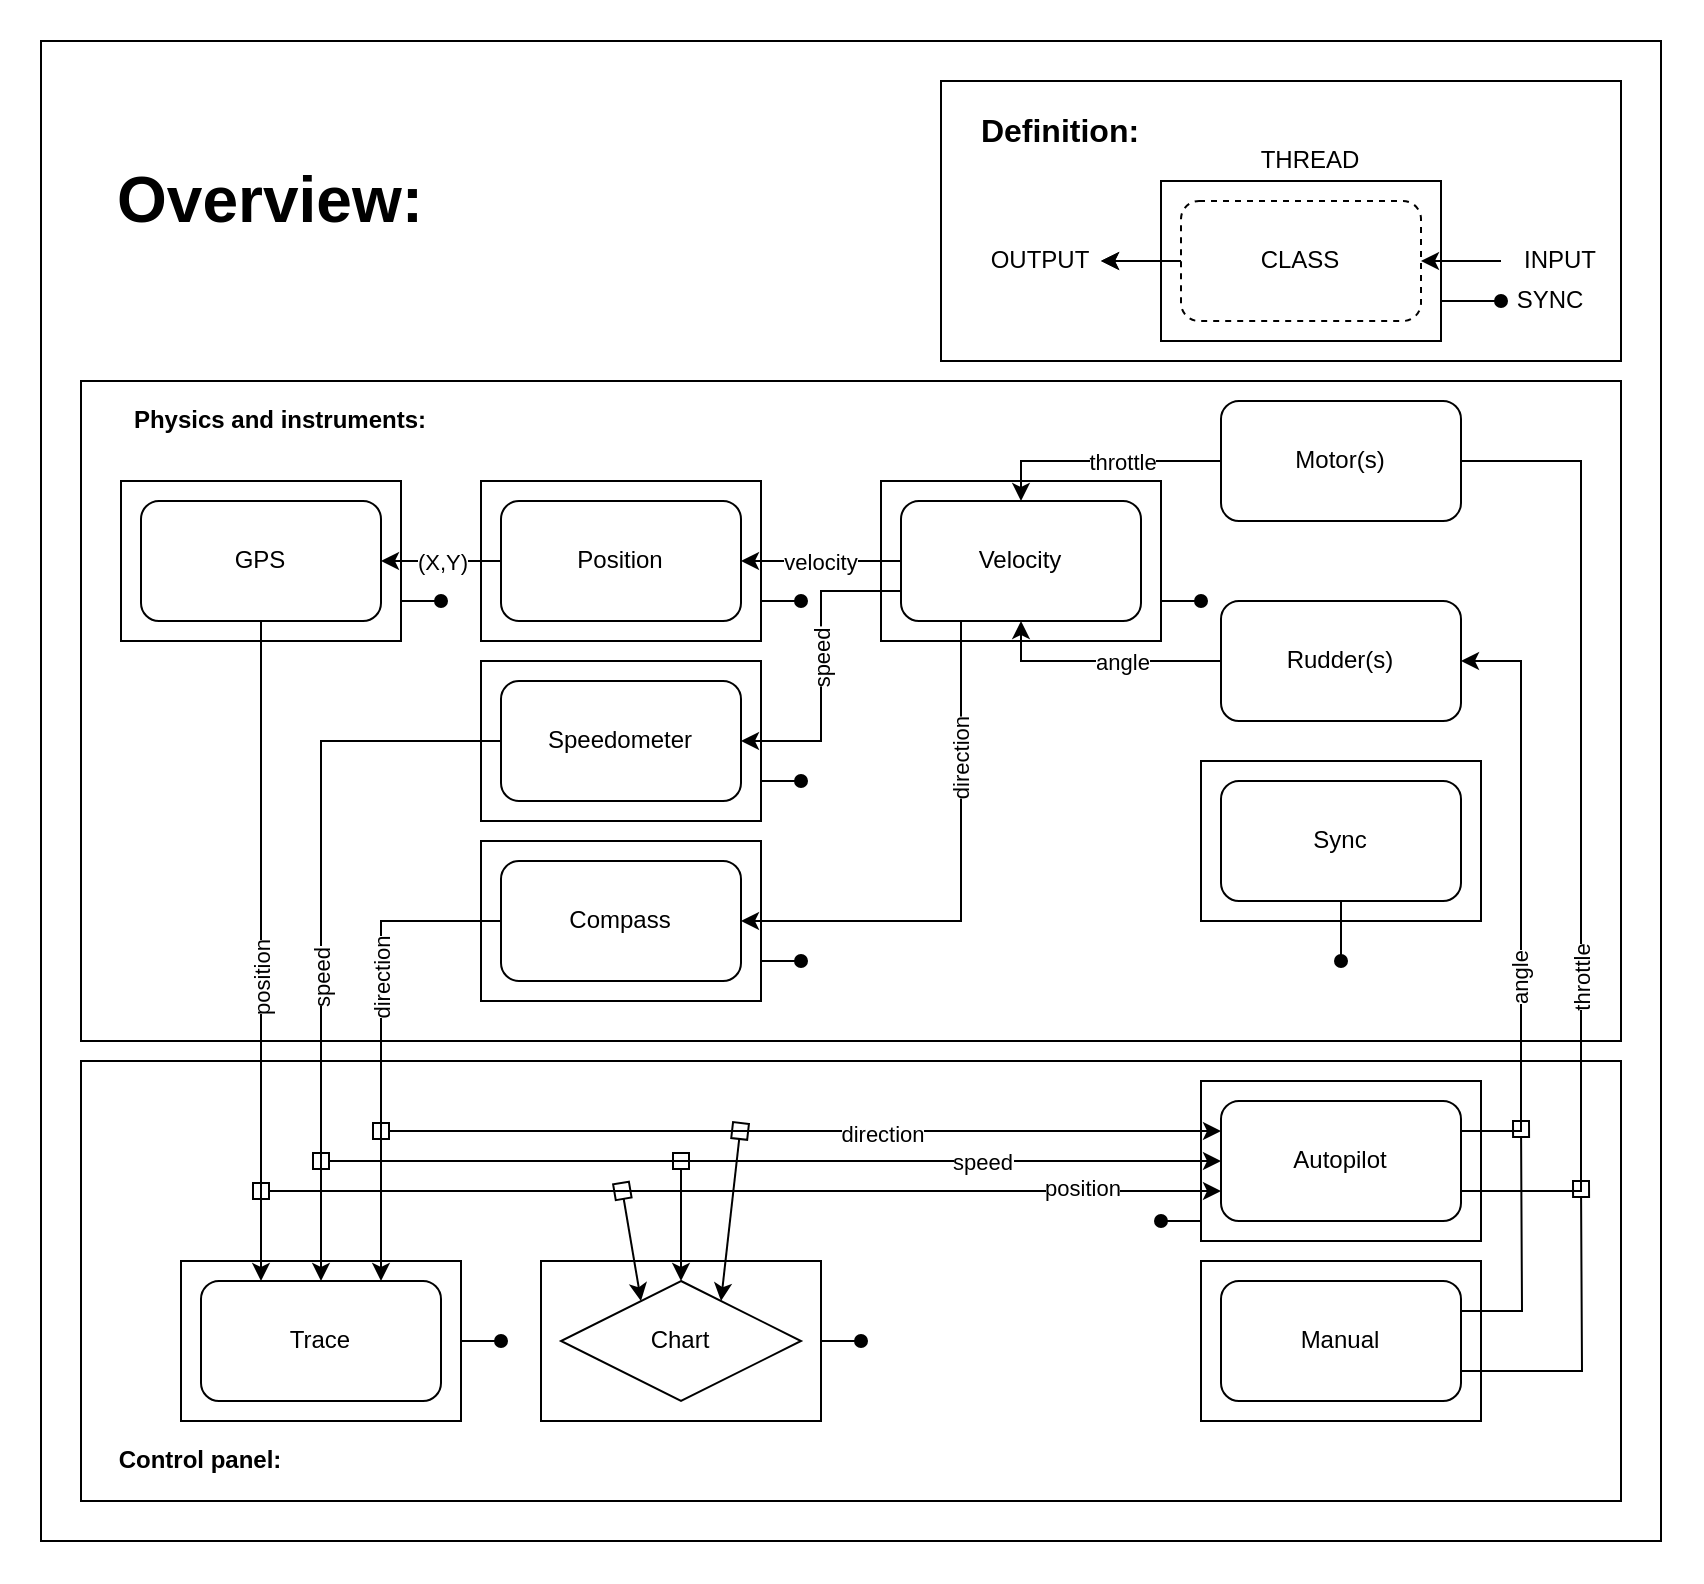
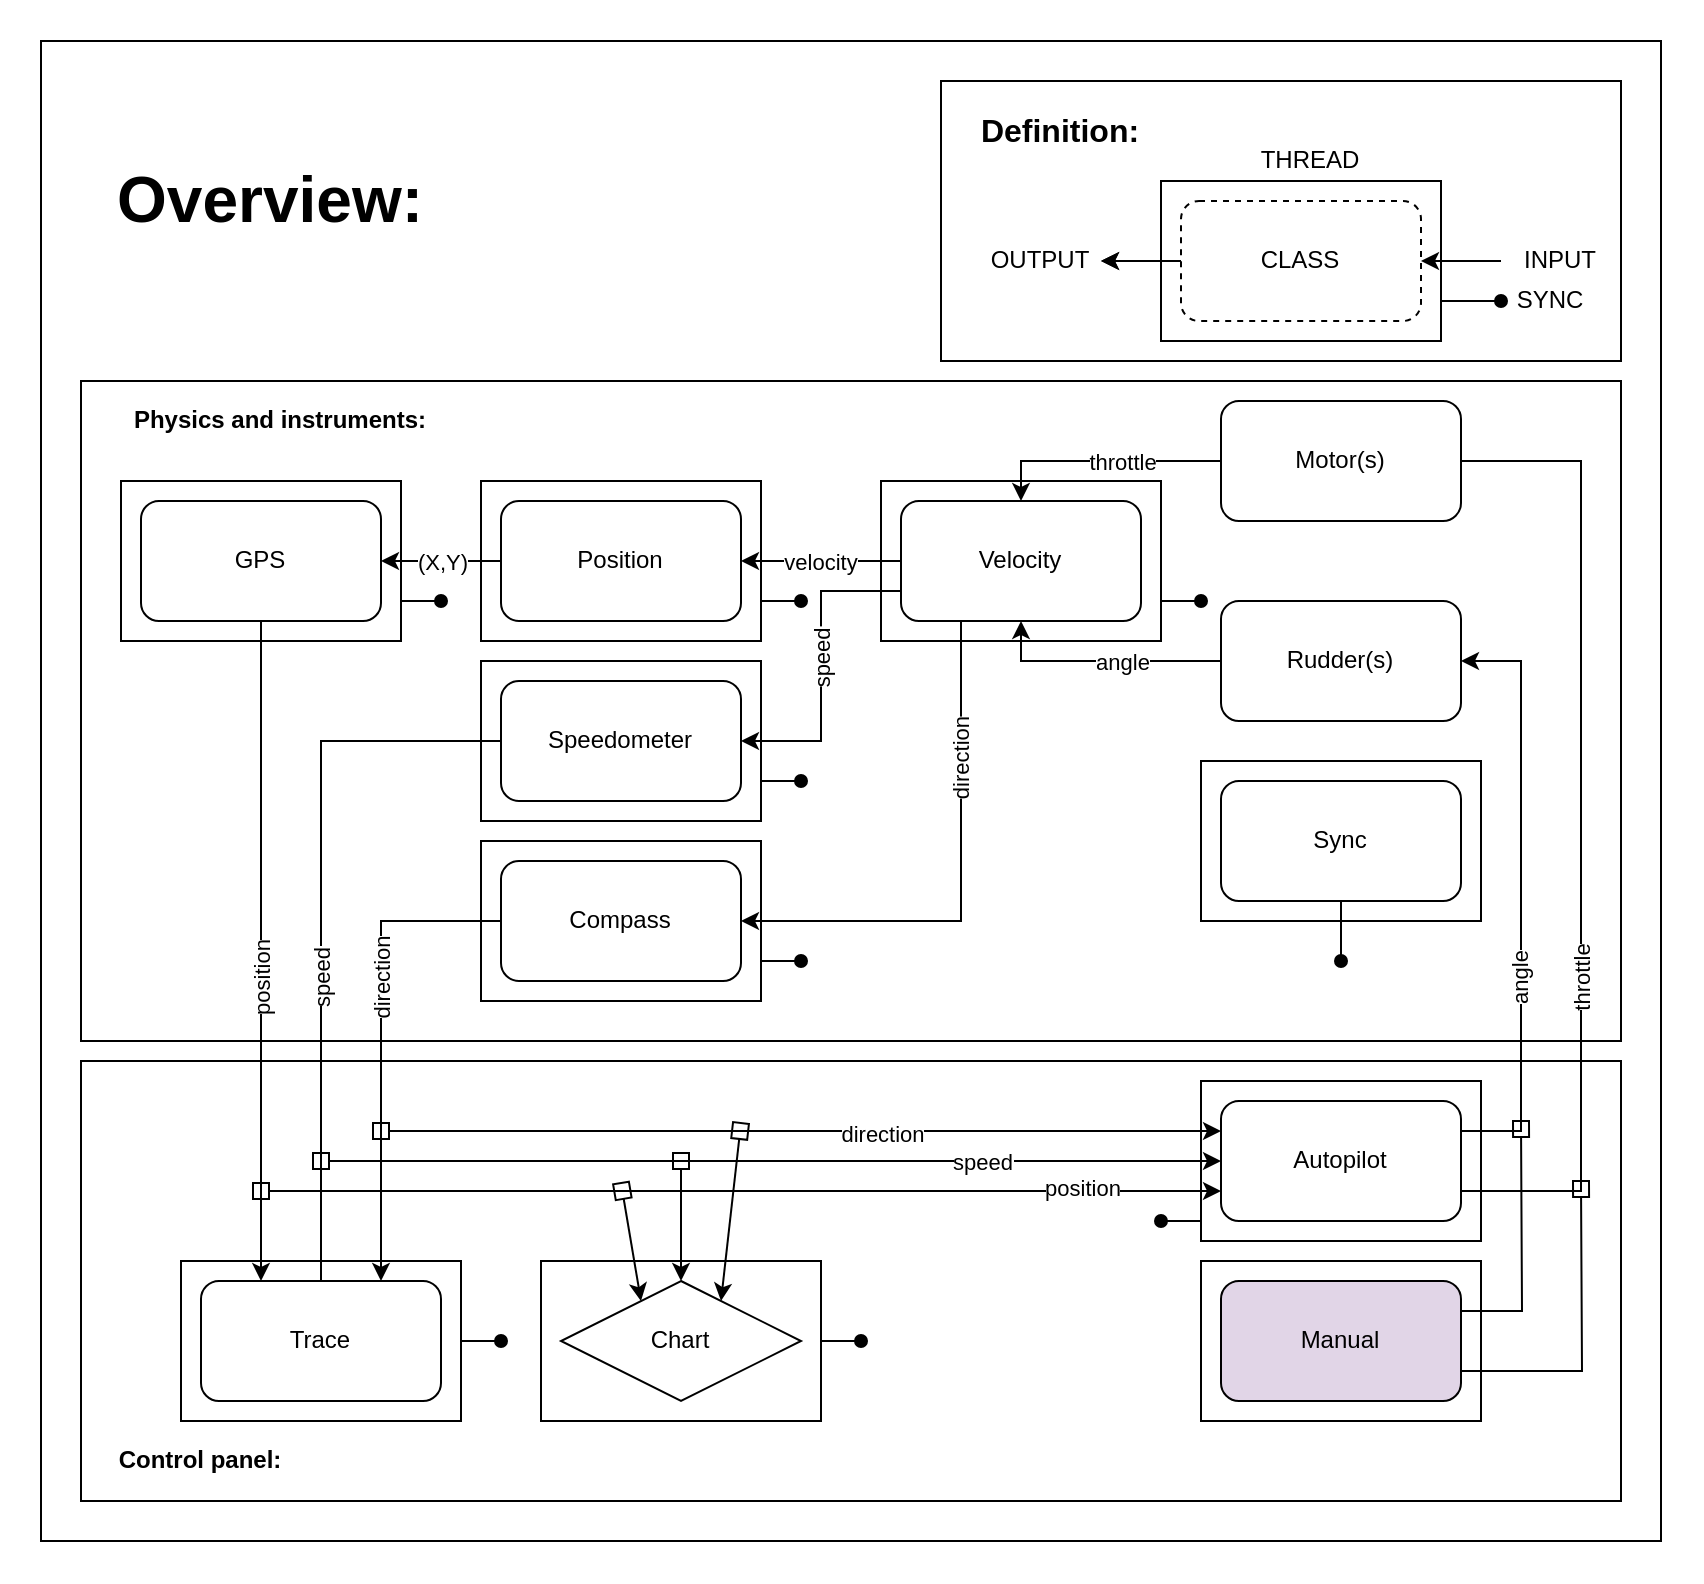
edge "Speedometer" -> "Trace": arrowhead classic -> none
node "Manual": fillcolor #ffffff -> #e1d5e7
